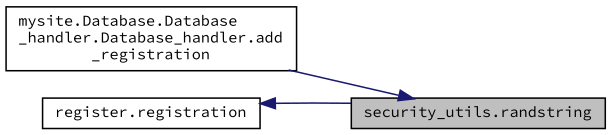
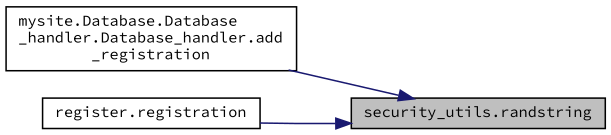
edge "security_utils.randstring" -> "register.registration": reversed
